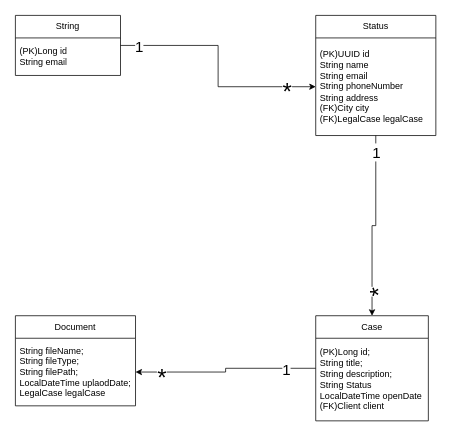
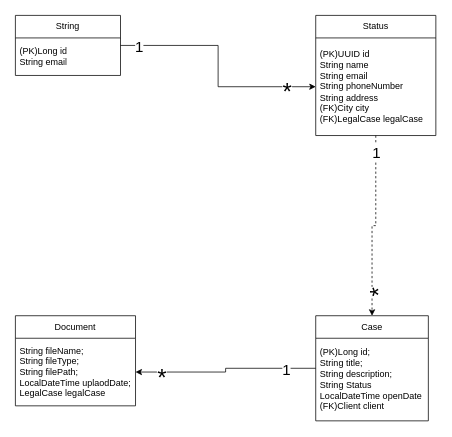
edge "Status" -> "Case": style solid -> dashed
